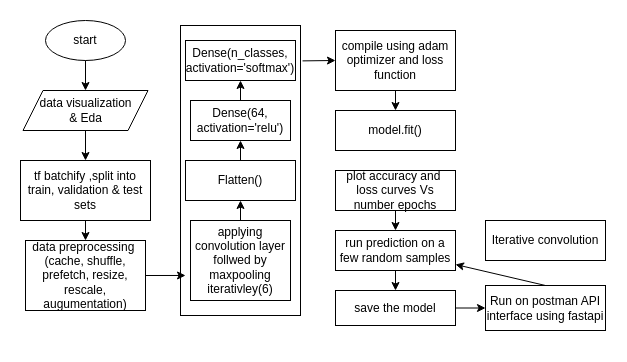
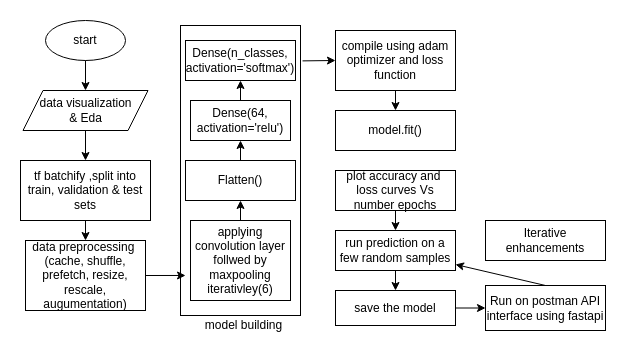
node "Iterative convolution": label "Iterative convolution" -> "Iterative enhancements"
node "model building": added
